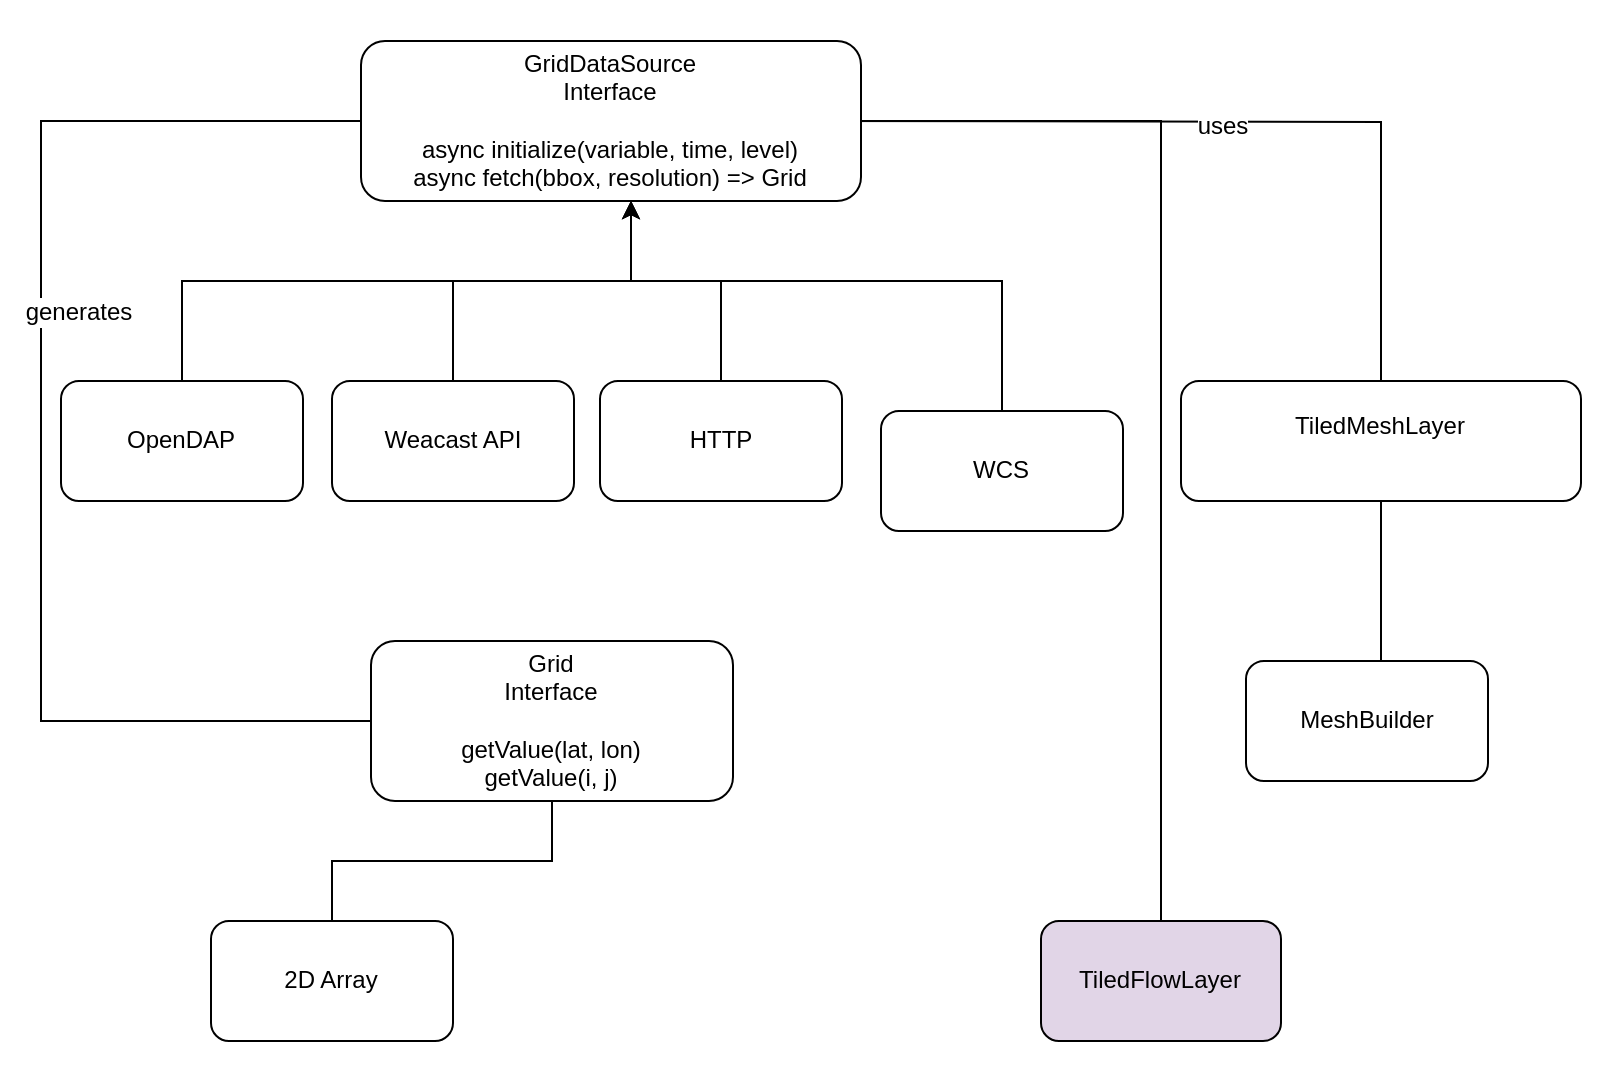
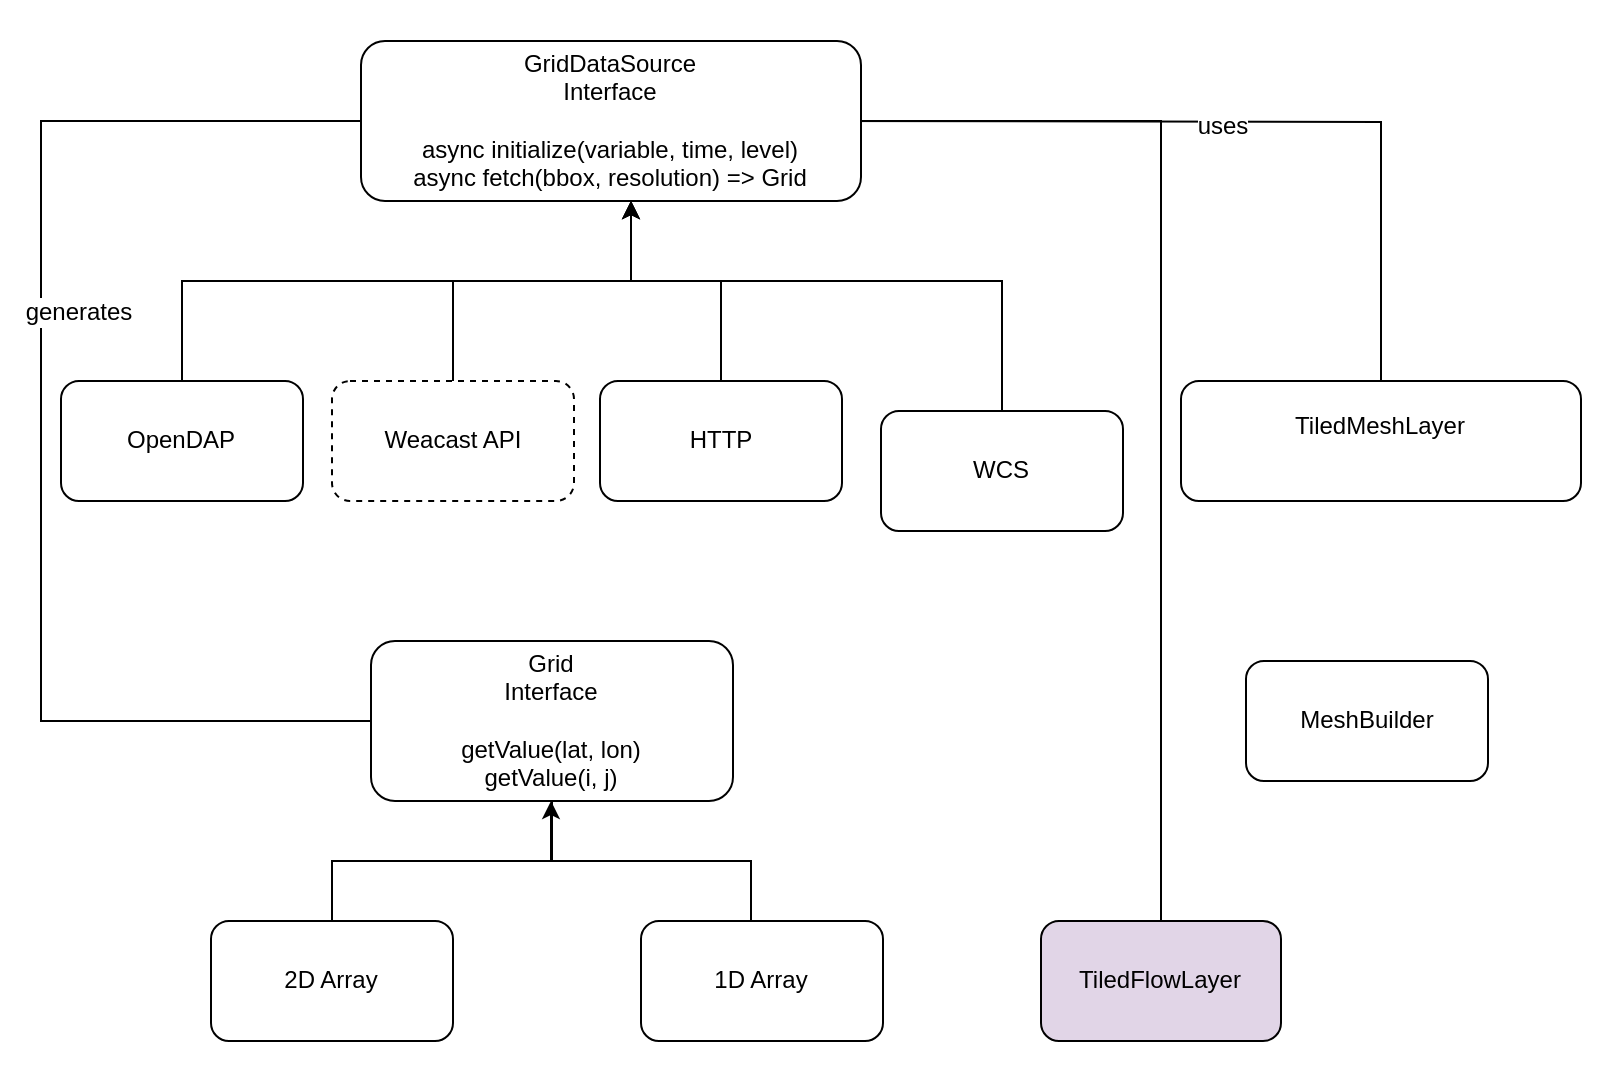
node "Weacast API": style solid -> dashed
edge "TiledMeshLayer" -- "MeshBuilder": removed
edge "1D Array" -> "Grid Interface getValue(lat, lon) getValue(i, j)": added
node "1D Array": added
